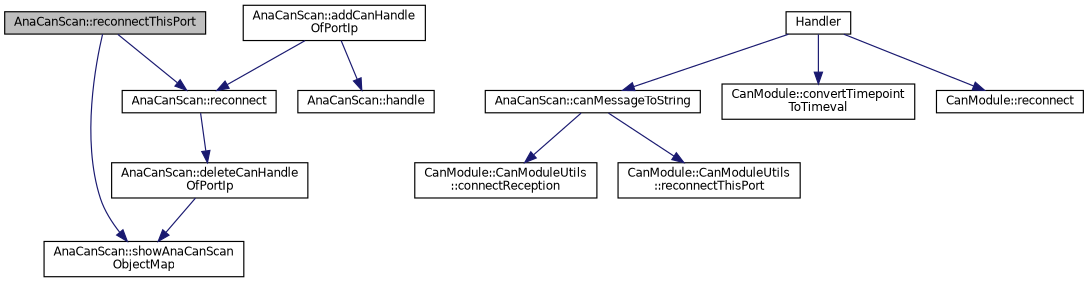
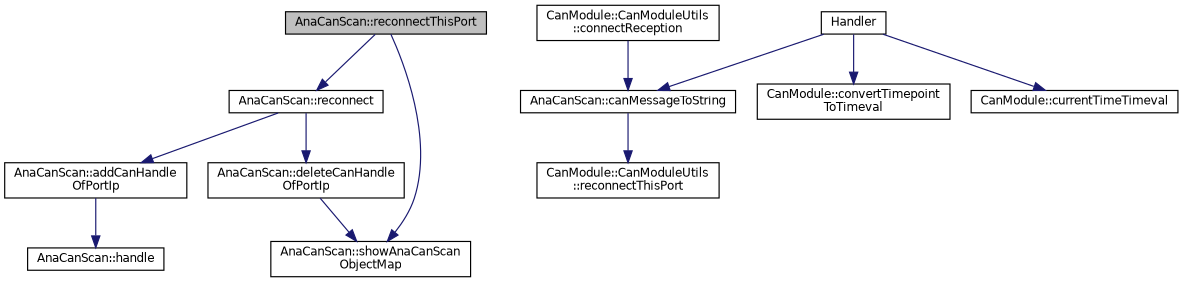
edge "AnaCanScan::addCanHandle OfPortIp" -> "AnaCanScan::reconnect": reversed
node "CanModule::reconnect": label "CanModule::reconnect" -> "CanModule::currentTimeTimeval"
edge "AnaCanScan::canMessageToString" -> "CanModule::CanModuleUtils ::connectReception": reversed
